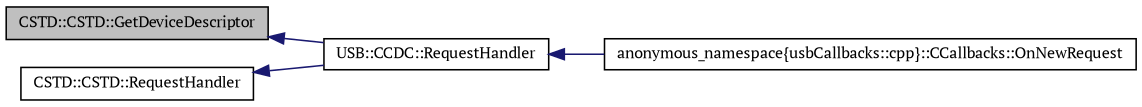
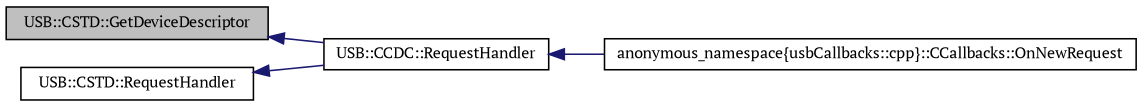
node "CSTD::CSTD::GetDeviceDescriptor": label "CSTD::CSTD::GetDeviceDescriptor" -> "USB::CSTD::GetDeviceDescriptor"
node "CSTD::CSTD::RequestHandler": label "CSTD::CSTD::RequestHandler" -> "USB::CSTD::RequestHandler"
